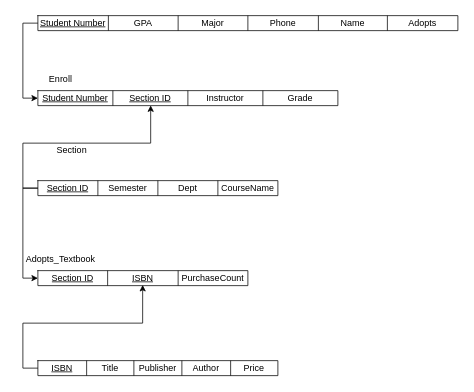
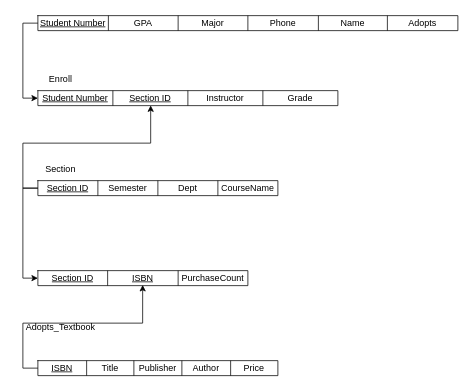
node "Section": moved (72, 150) -> (60, 169)
node "Adopts_Textbook": moved (60, 259) -> (60, 327)
